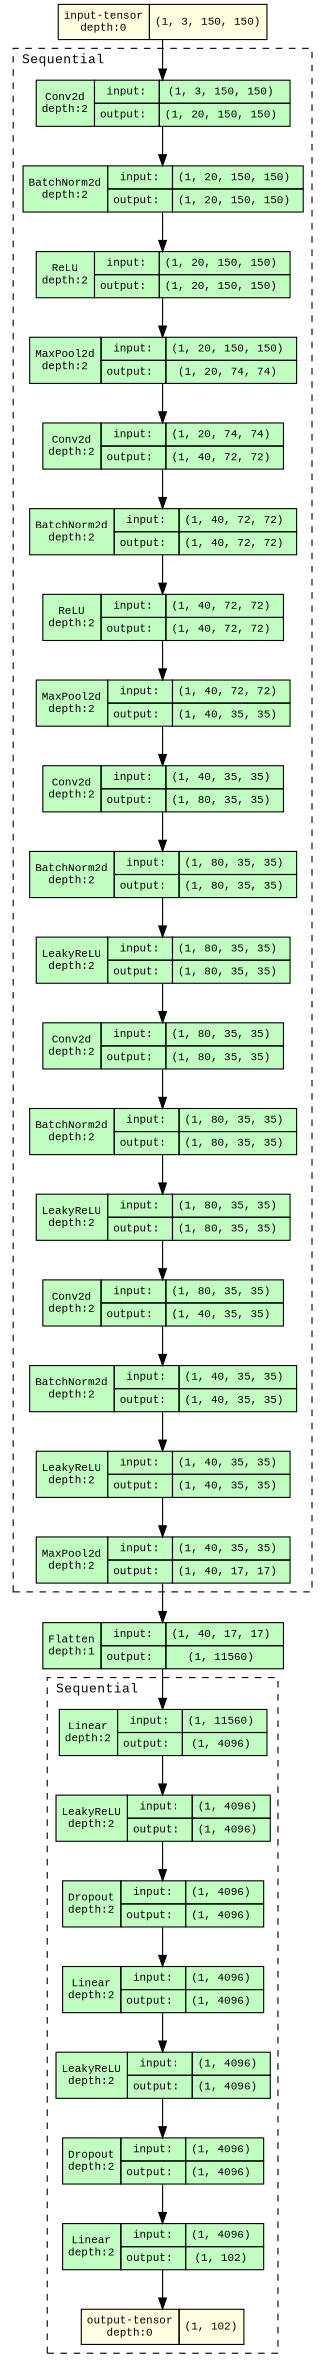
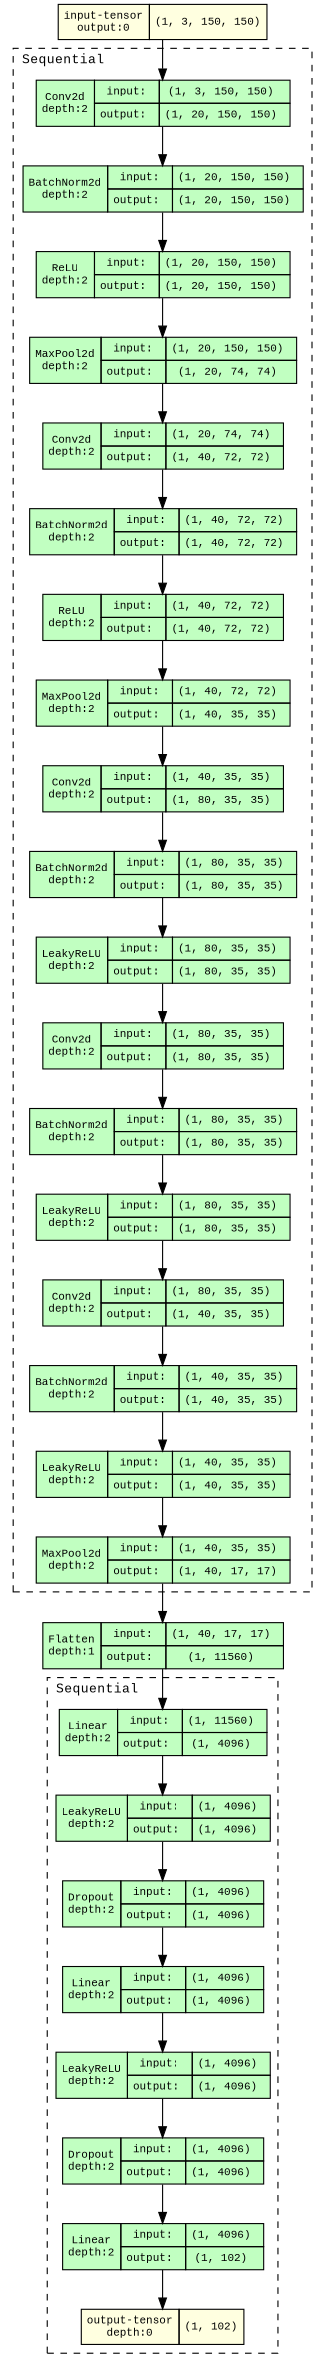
node "input-tensor": text "depth:0" -> "output:0"
